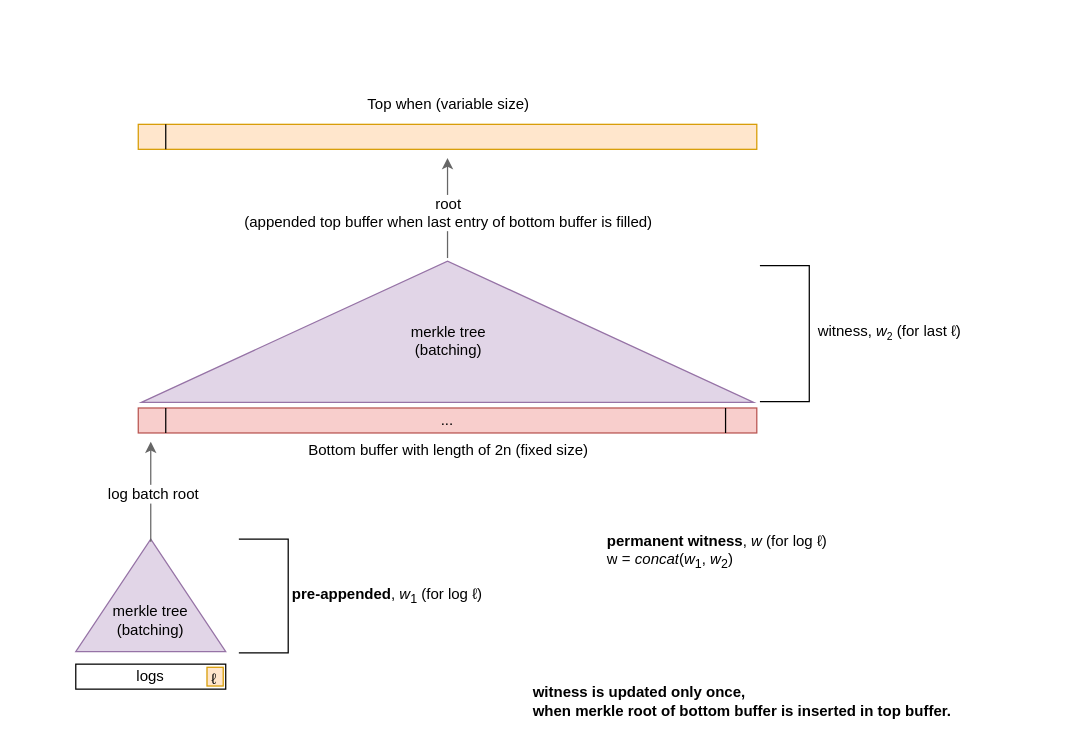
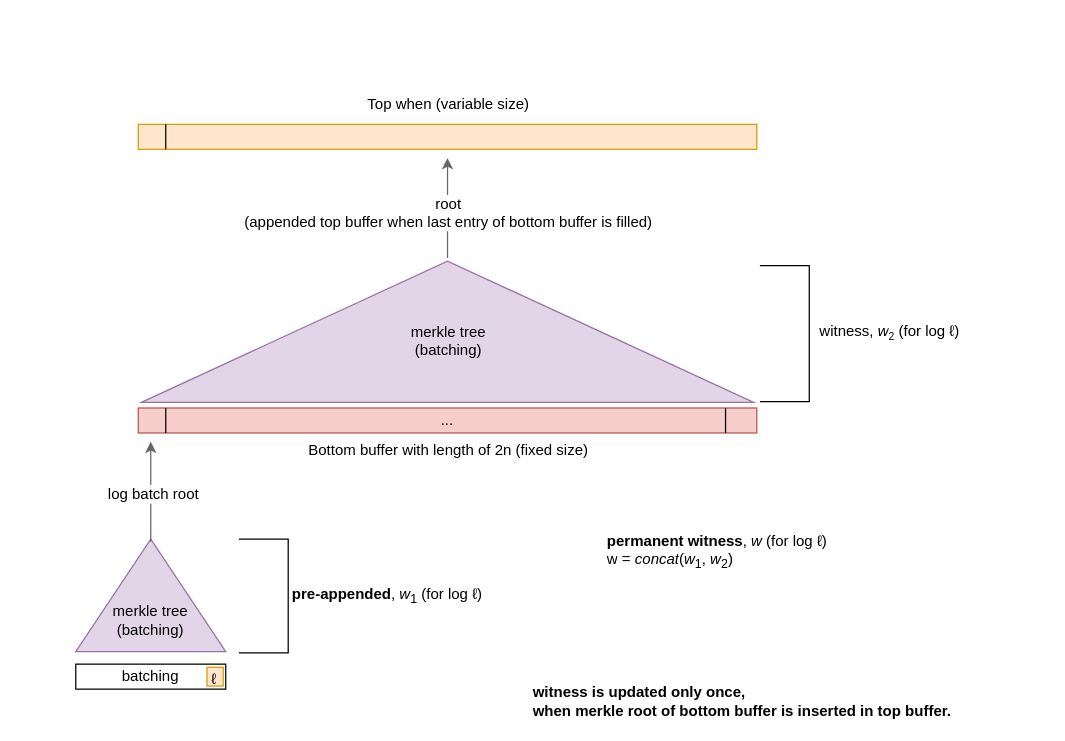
node "witness, w2 (for last ℓ)": label "witness, w2 (for last ℓ)" -> "witness, w2 (for log ℓ)"
node "logs": label "logs" -> "batching"
